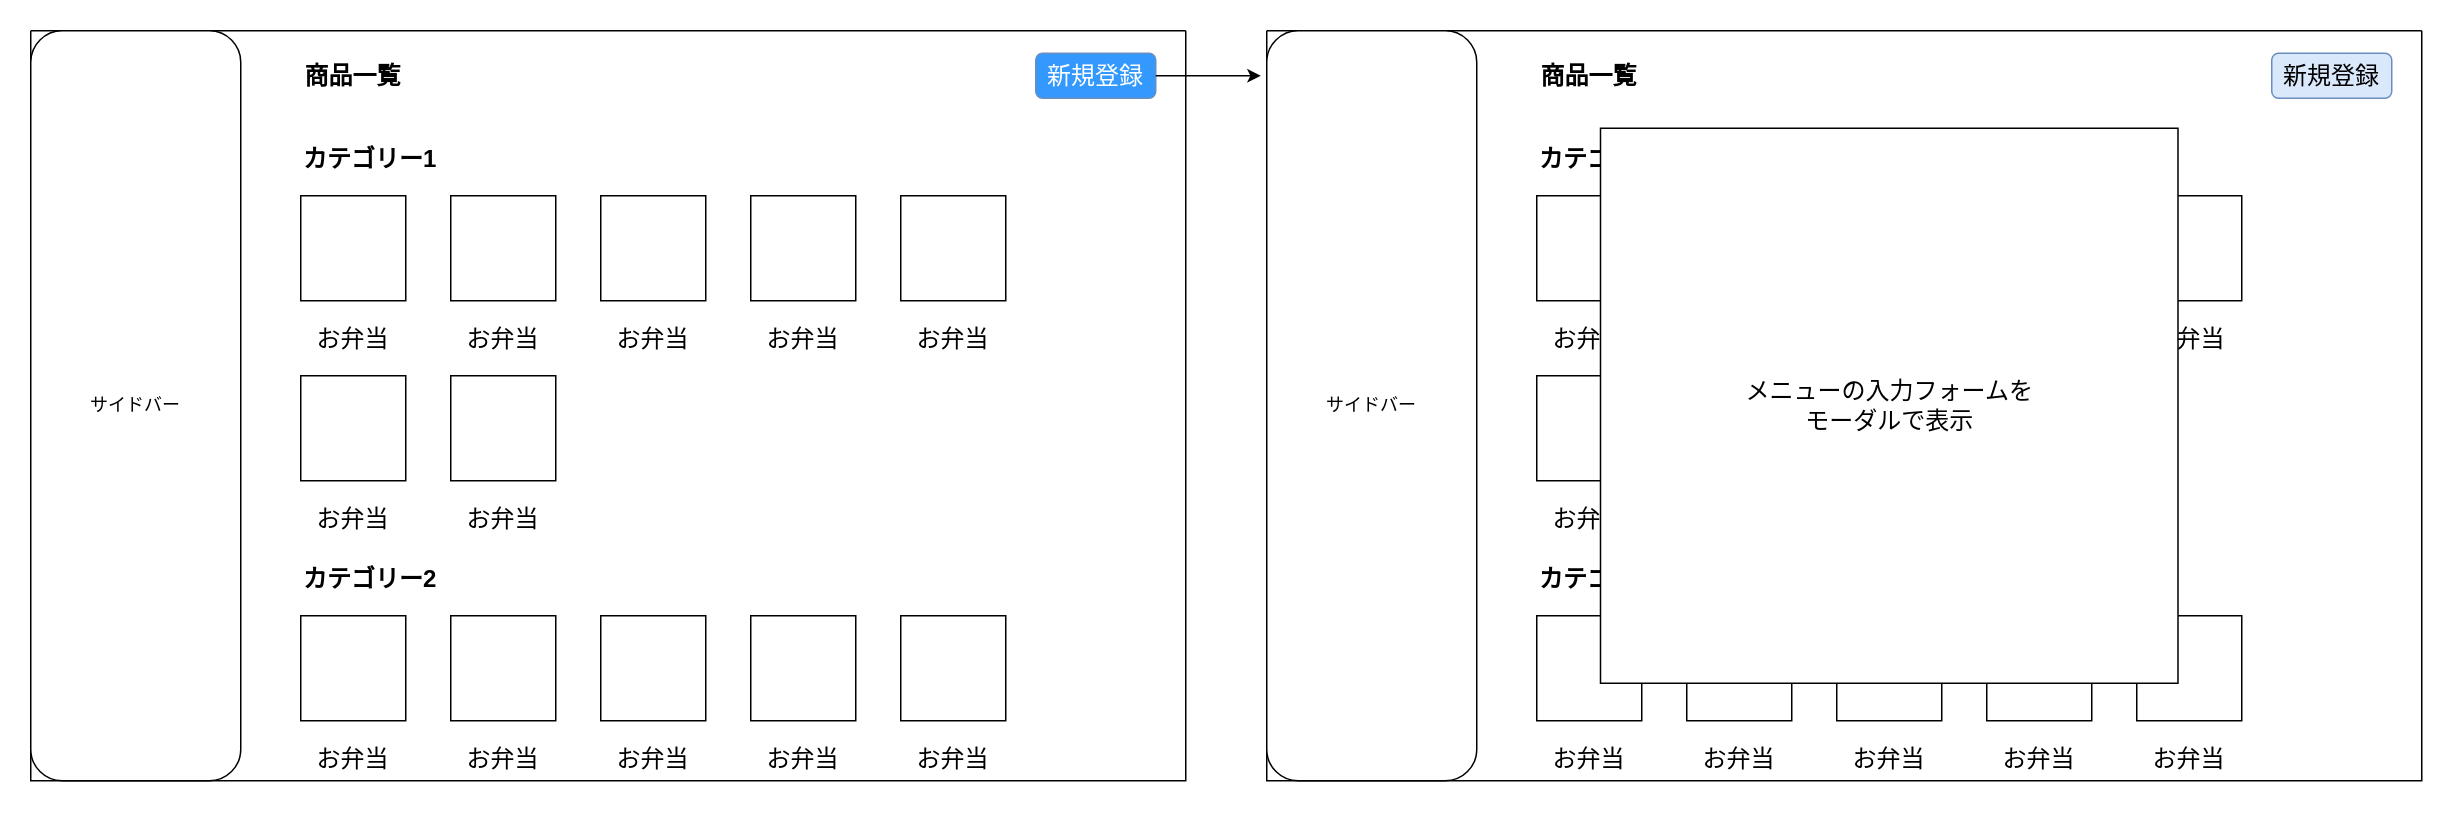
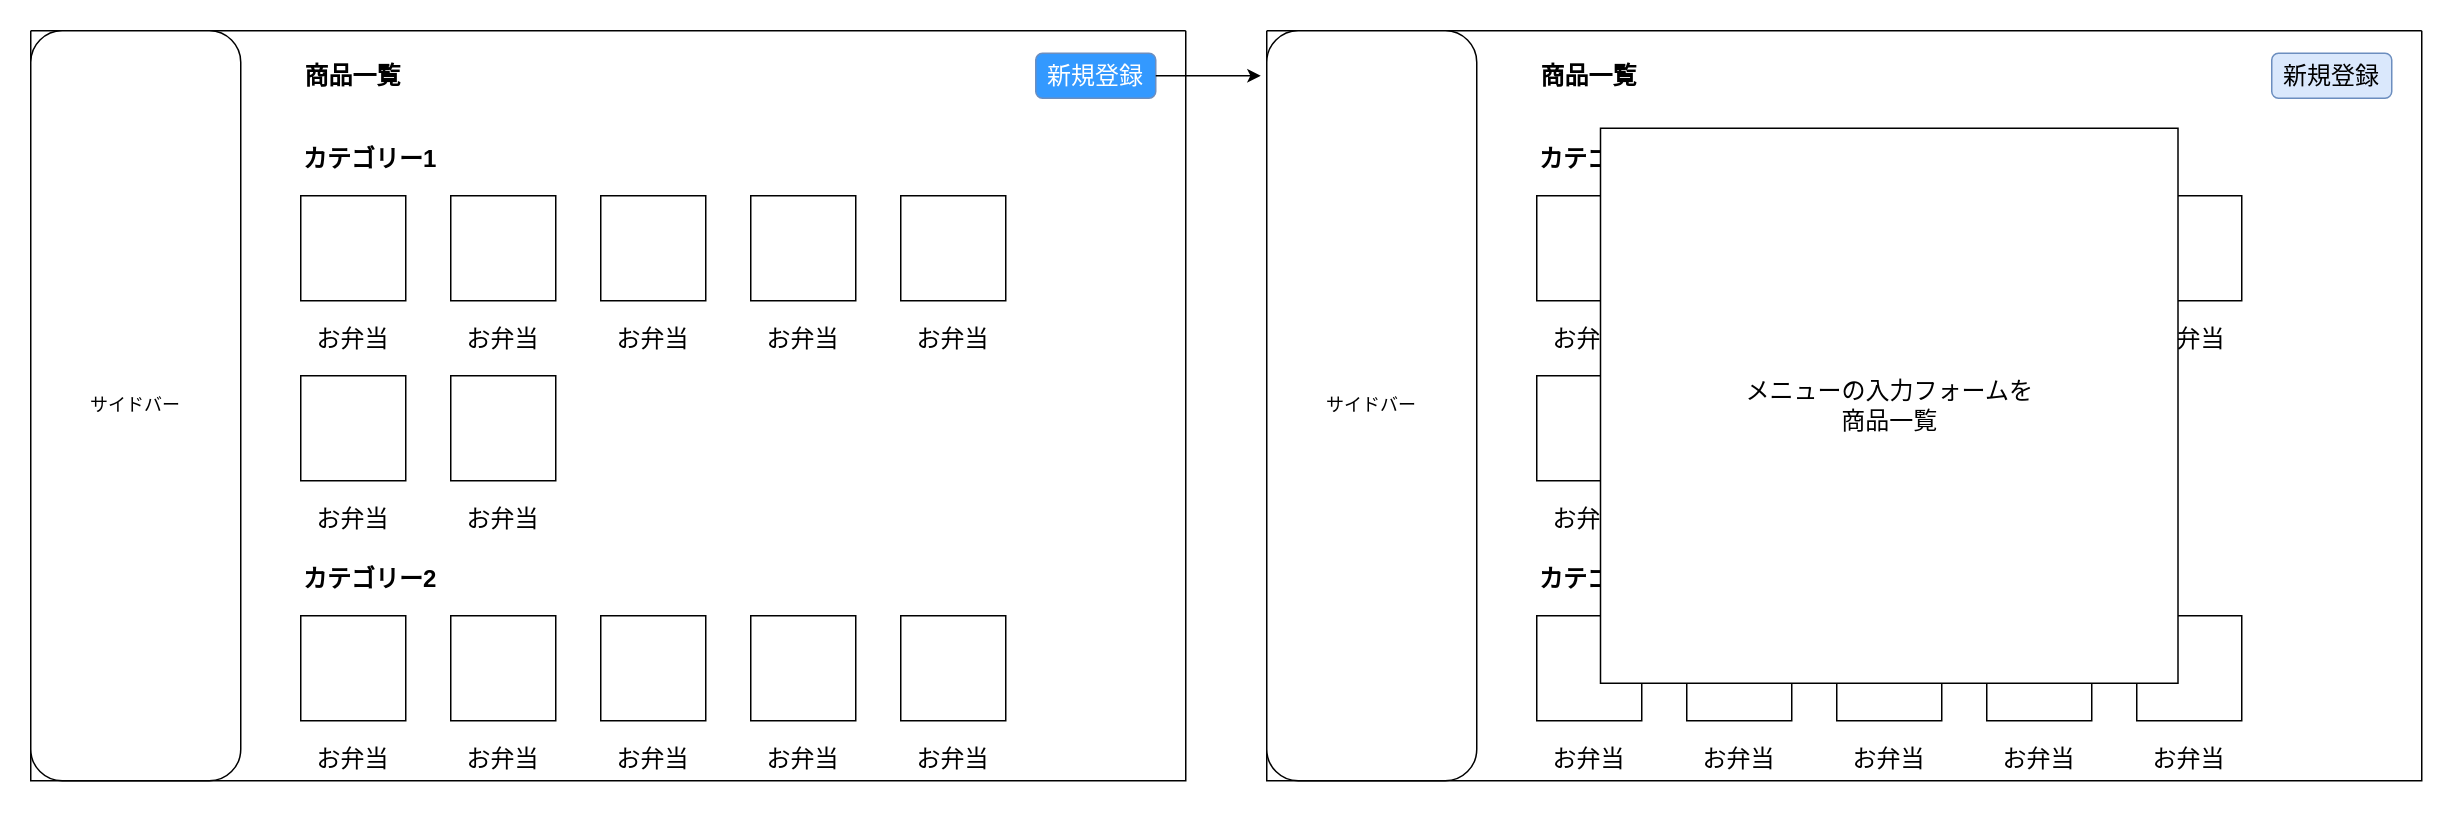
node "メニューの入力フォームを モーダルで表示": label "メニューの入力フォームを モーダルで表示" -> "メニューの入力フォームを 商品一覧"
